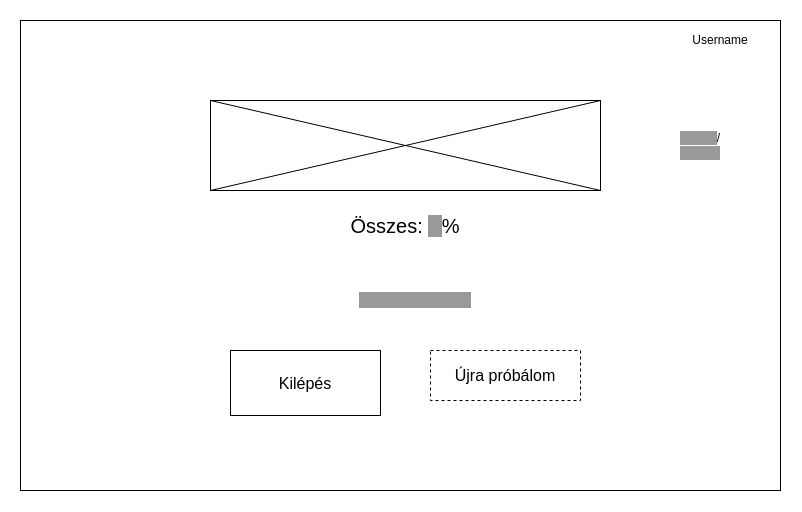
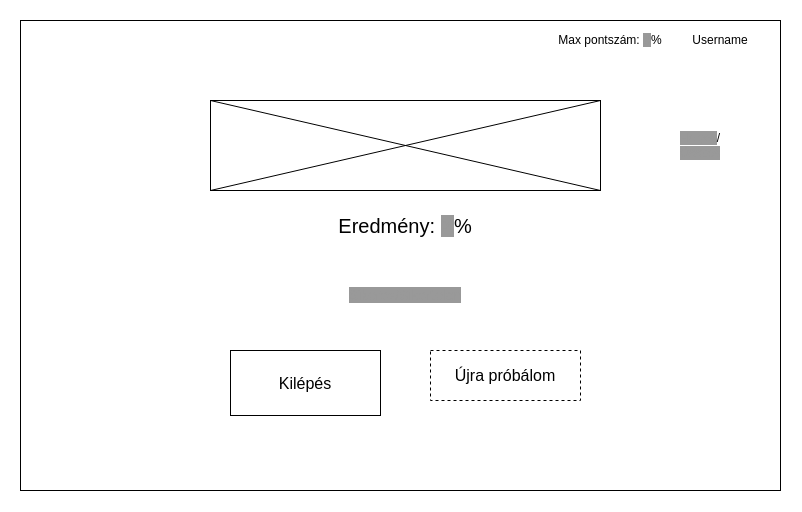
node "Max pontszám: X%": added
node "Összes: X%": label "Összes: X%" -> "Eredmény: X%"
node "Sikeres/Sikertelen": moved (416, 301) -> (406, 296)
